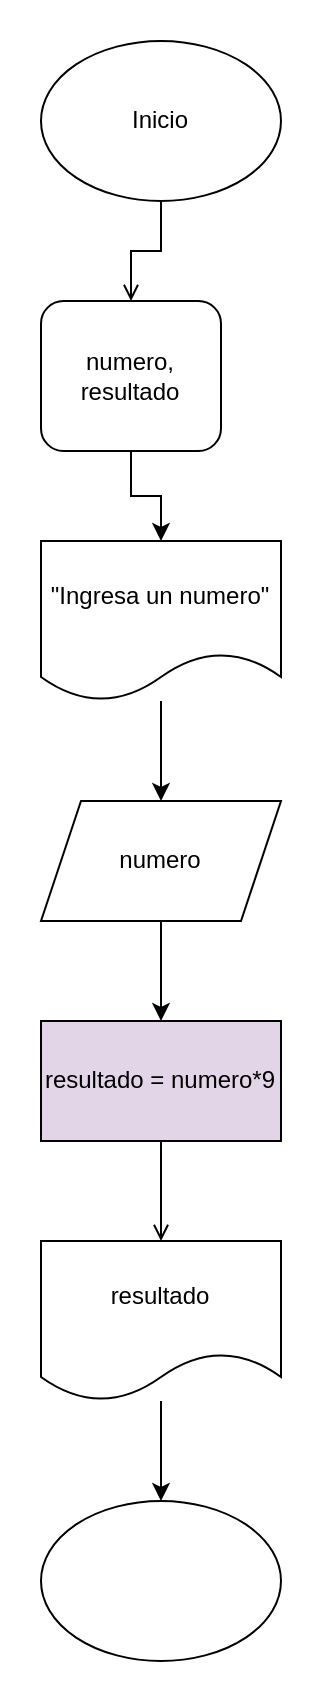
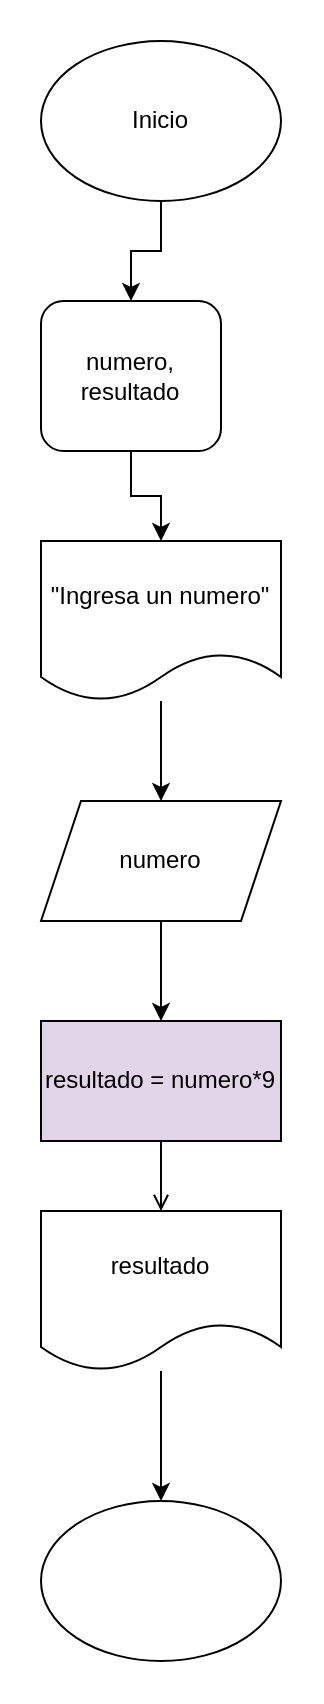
edge "Inicio" -> "numero, resultado": arrowhead open -> classic
node "resultado": moved (161, 1321) -> (161, 1291)
